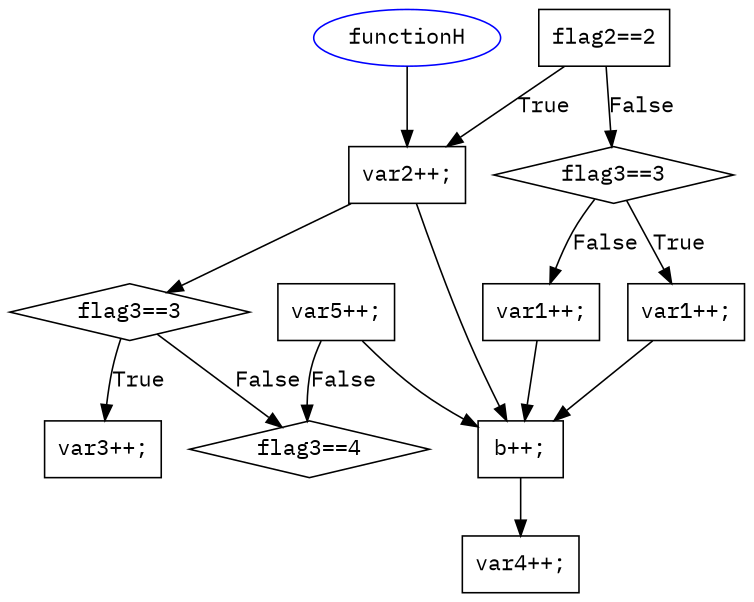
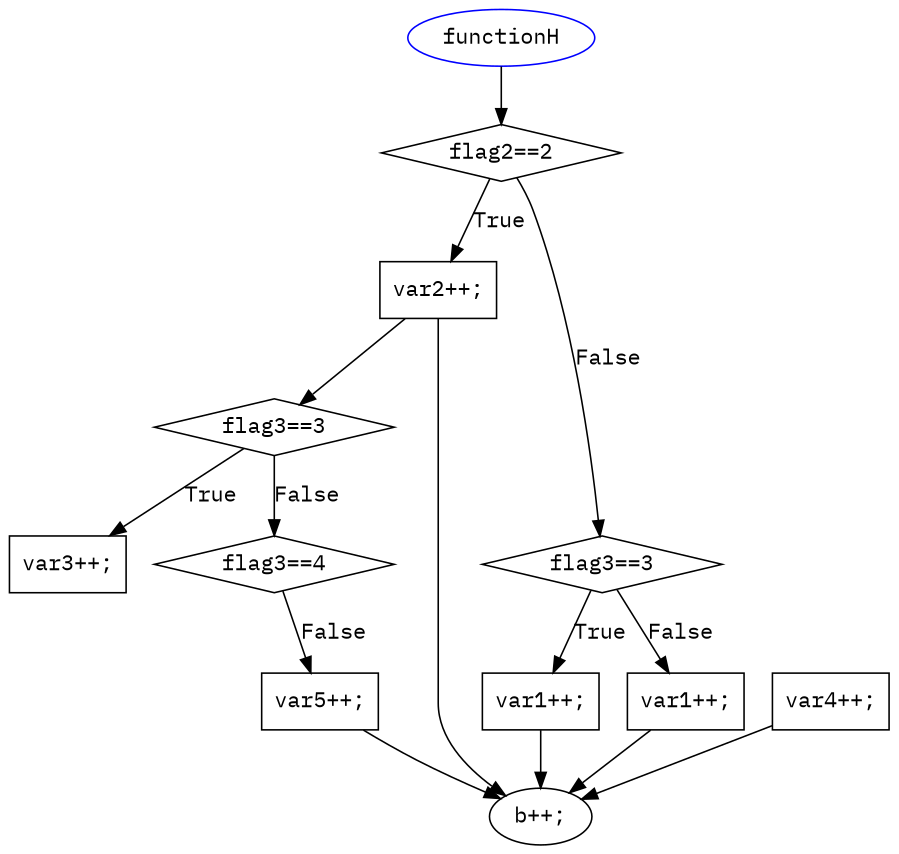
node "flag2==2": shape box -> diamond
edge "functionH" -> "var2++;": now "functionH" -> "flag2==2"
edge "var5++;" -> "flag3==4": reversed
node "b++;": shape box -> ellipse
edge "b++;" -> "var4++;": reversed
